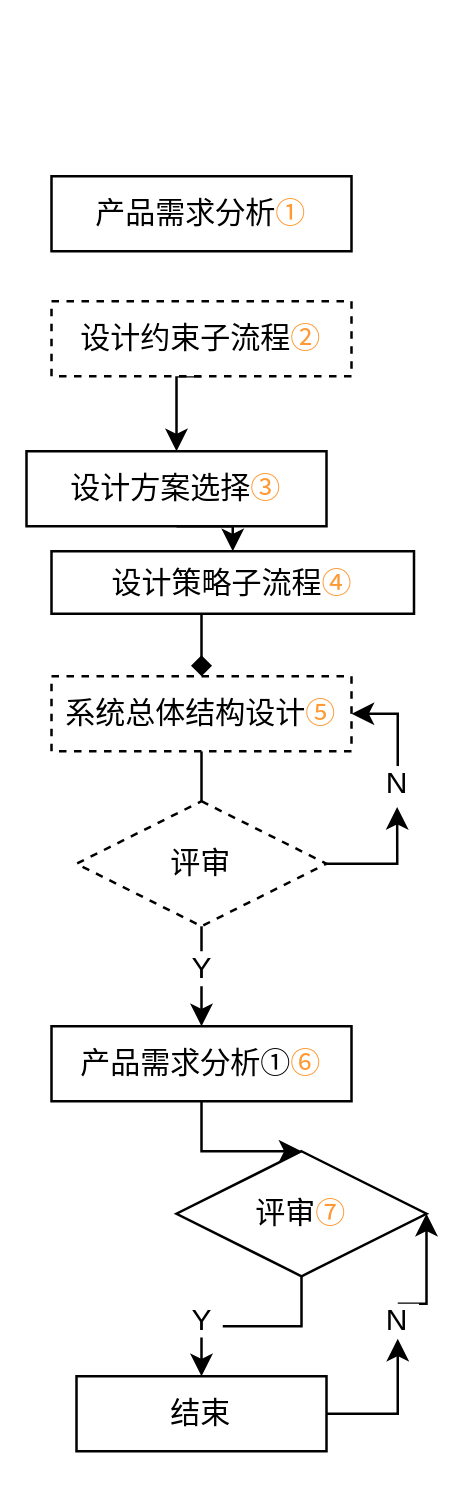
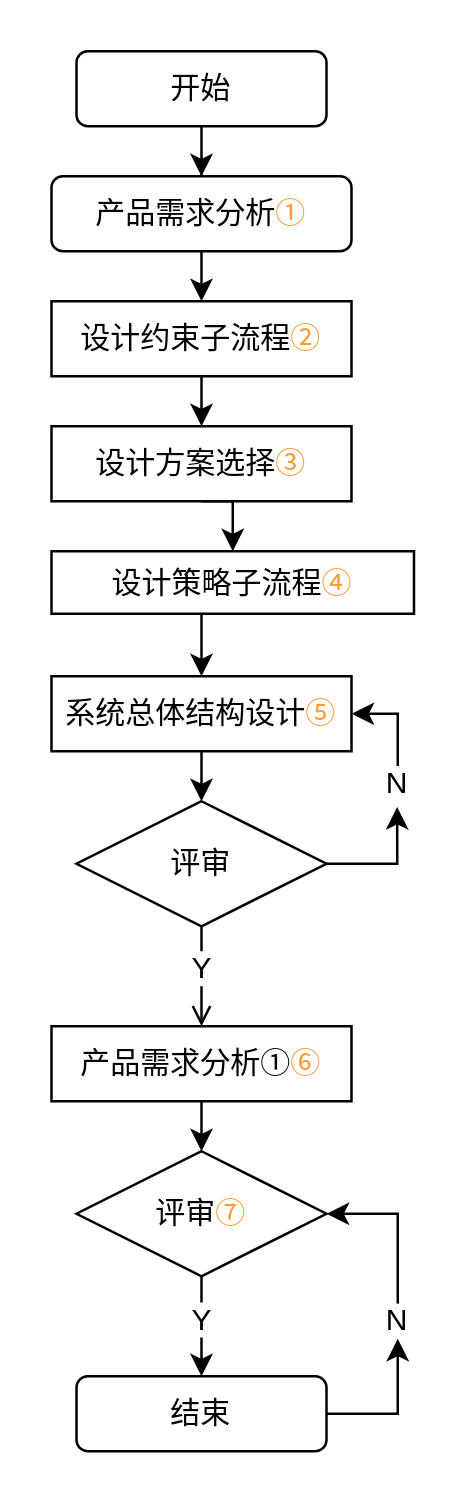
node "开始": added
edge "开始" -> "产品需求分析①": added
node "产品需求分析①": shape rectangle -> rounded rectangle
edge "产品需求分析①" -> "设计约束子流程②": added
node "设计约束子流程②": style dashed -> solid
node "设计方案选择③": moved (176, 489) -> (201, 464)
edge "设计策略子流程④" -> "系统总体结构设计⑤": arrowhead diamond -> classic
node "系统总体结构设计⑤": style dashed -> solid
edge "系统总体结构设计⑤" -- "评审": arrowhead none -> classic
node "评审": style dashed -> solid
edge "评审" -> "产品需求分析①⑥": arrowhead classic -> open
node "评审⑦": moved (301, 1214) -> (201, 1214)
node "结束": shape rectangle -> rounded rectangle
